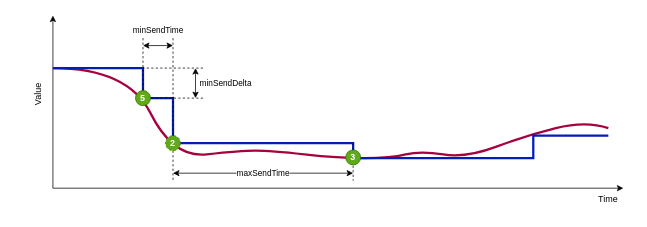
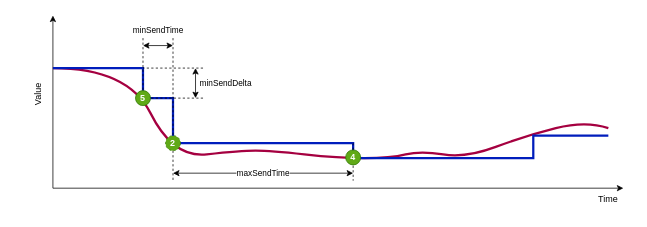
node "3": label "3" -> "4"
